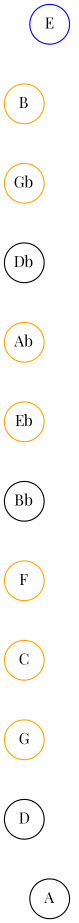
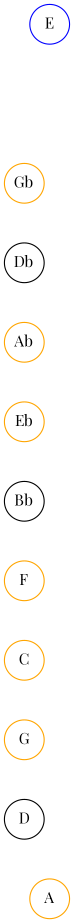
node "B": removed
node "A": color black -> orange
